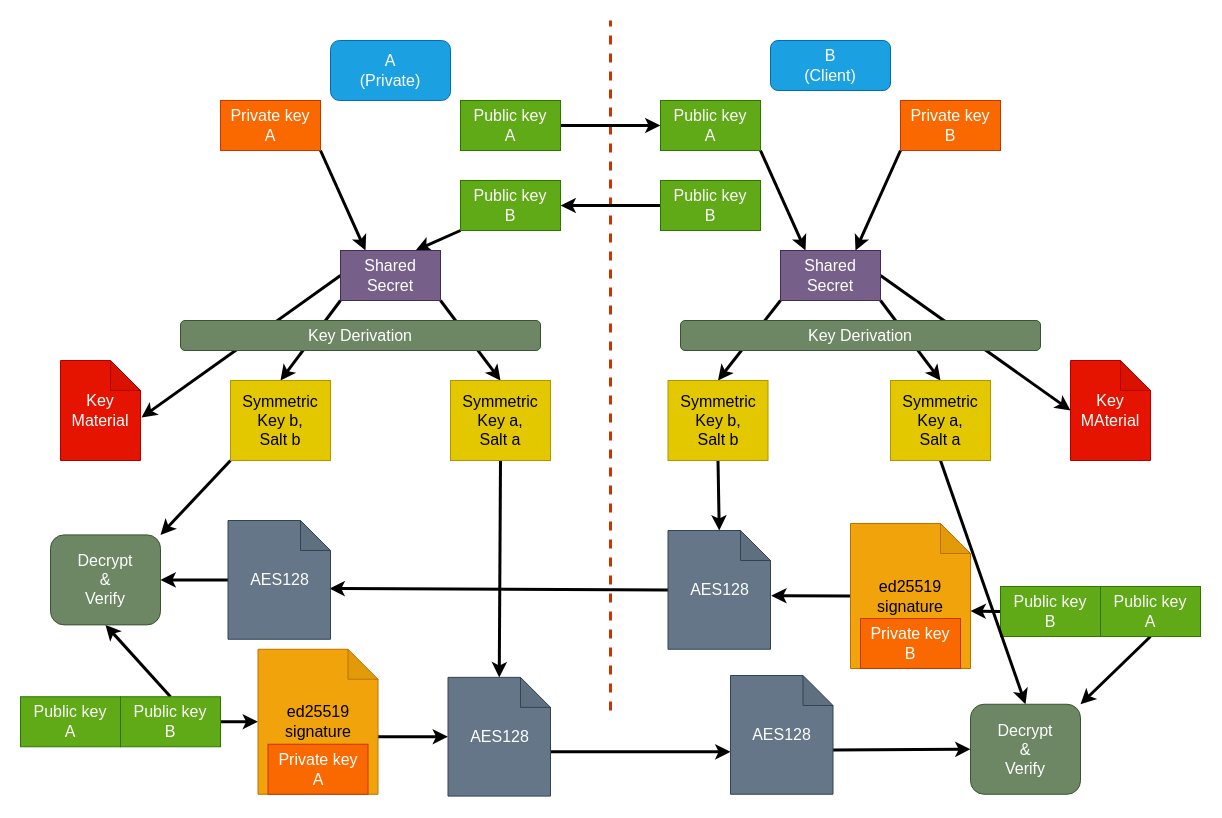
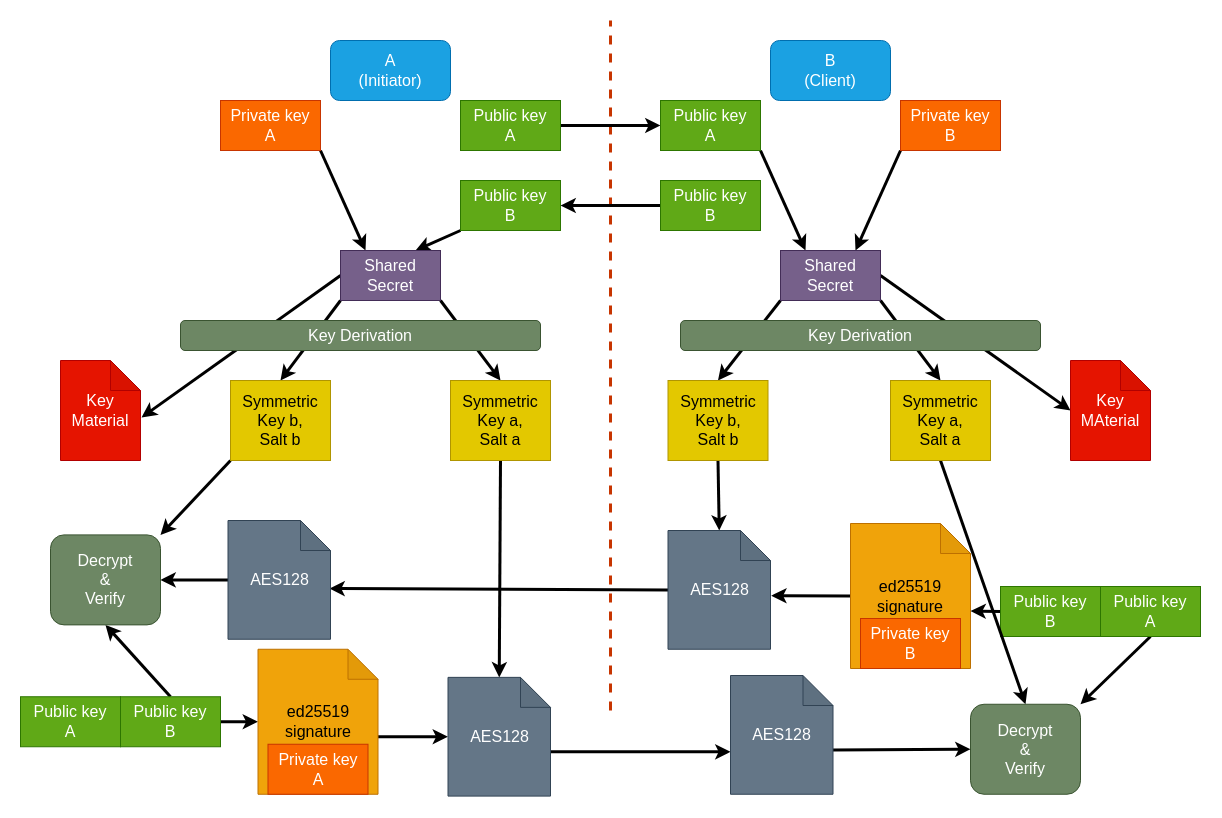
node "B (Client)": size 120x50 -> 120x60
node "A (Private)": label "A (Private)" -> "A (Initiator)"
